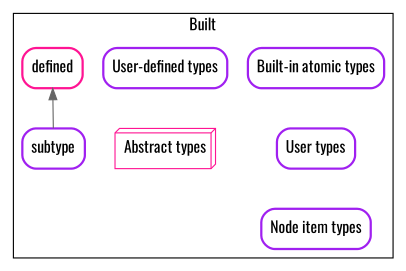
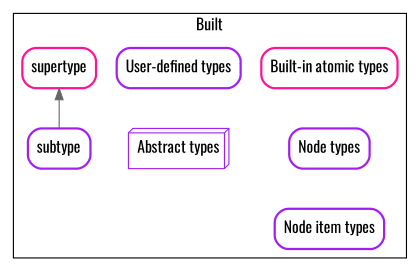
node "defined": label "defined" -> "supertype"
node "Built-in atomic types": color purple -> deeppink
node "Abstract types": color deeppink -> purple
node "User types": label "User types" -> "Node types"
